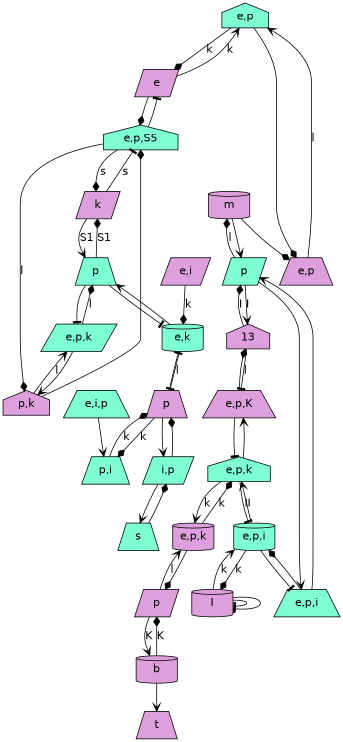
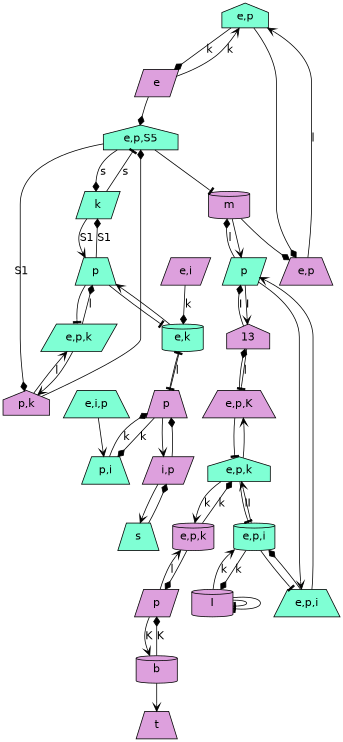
edge "e,p,S5" -> "e": now "e,p,S5" -> "m"
node "k": fillcolor plum -> aquamarine
edge "e,p,S5" -> "p,k": label "l" -> "S1"
node "i,p": fillcolor aquamarine -> plum
